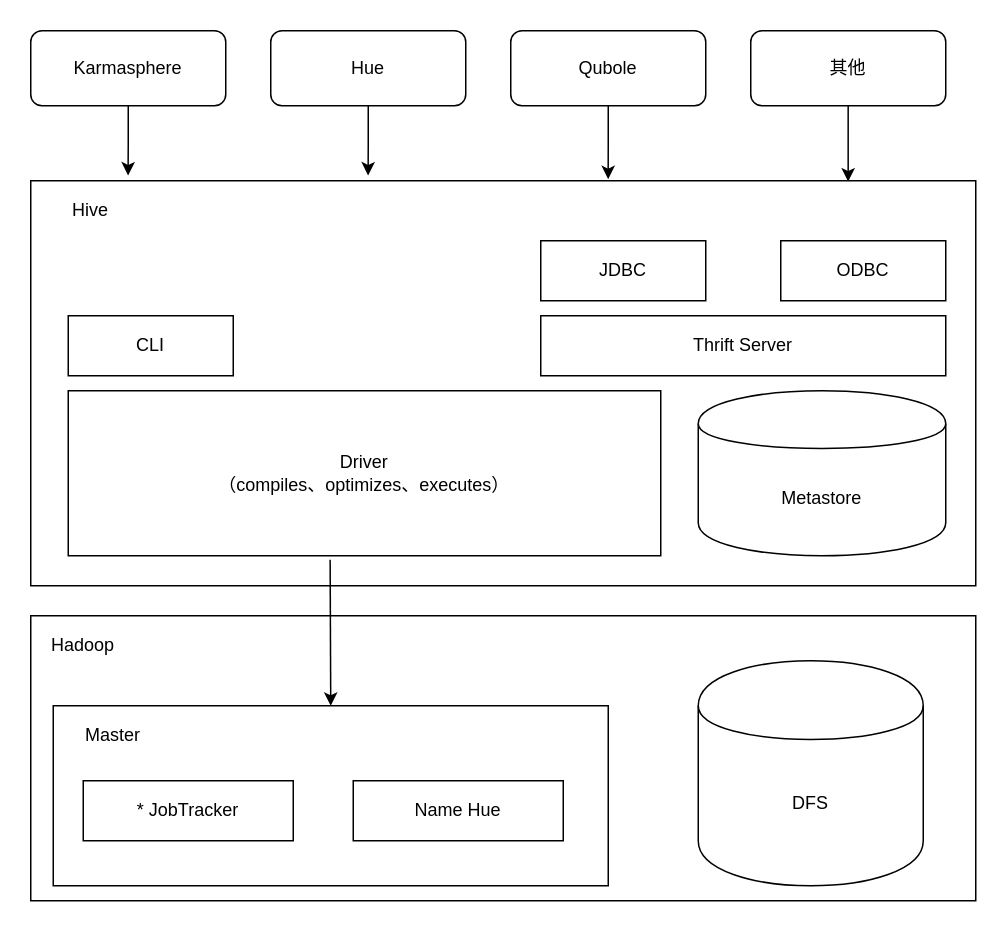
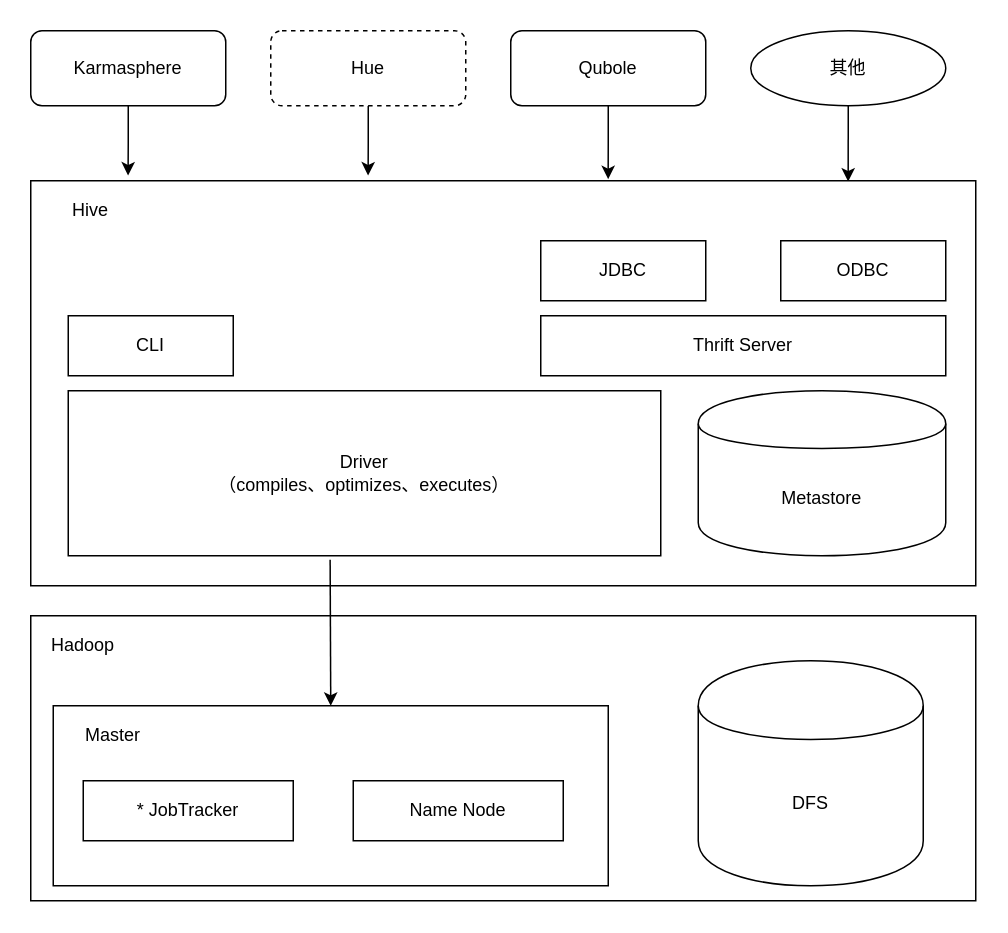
node "Hue": style solid -> dashed
node "其他": shape rounded rectangle -> ellipse
node "Name Hue": label "Name Hue" -> "Name Node"
